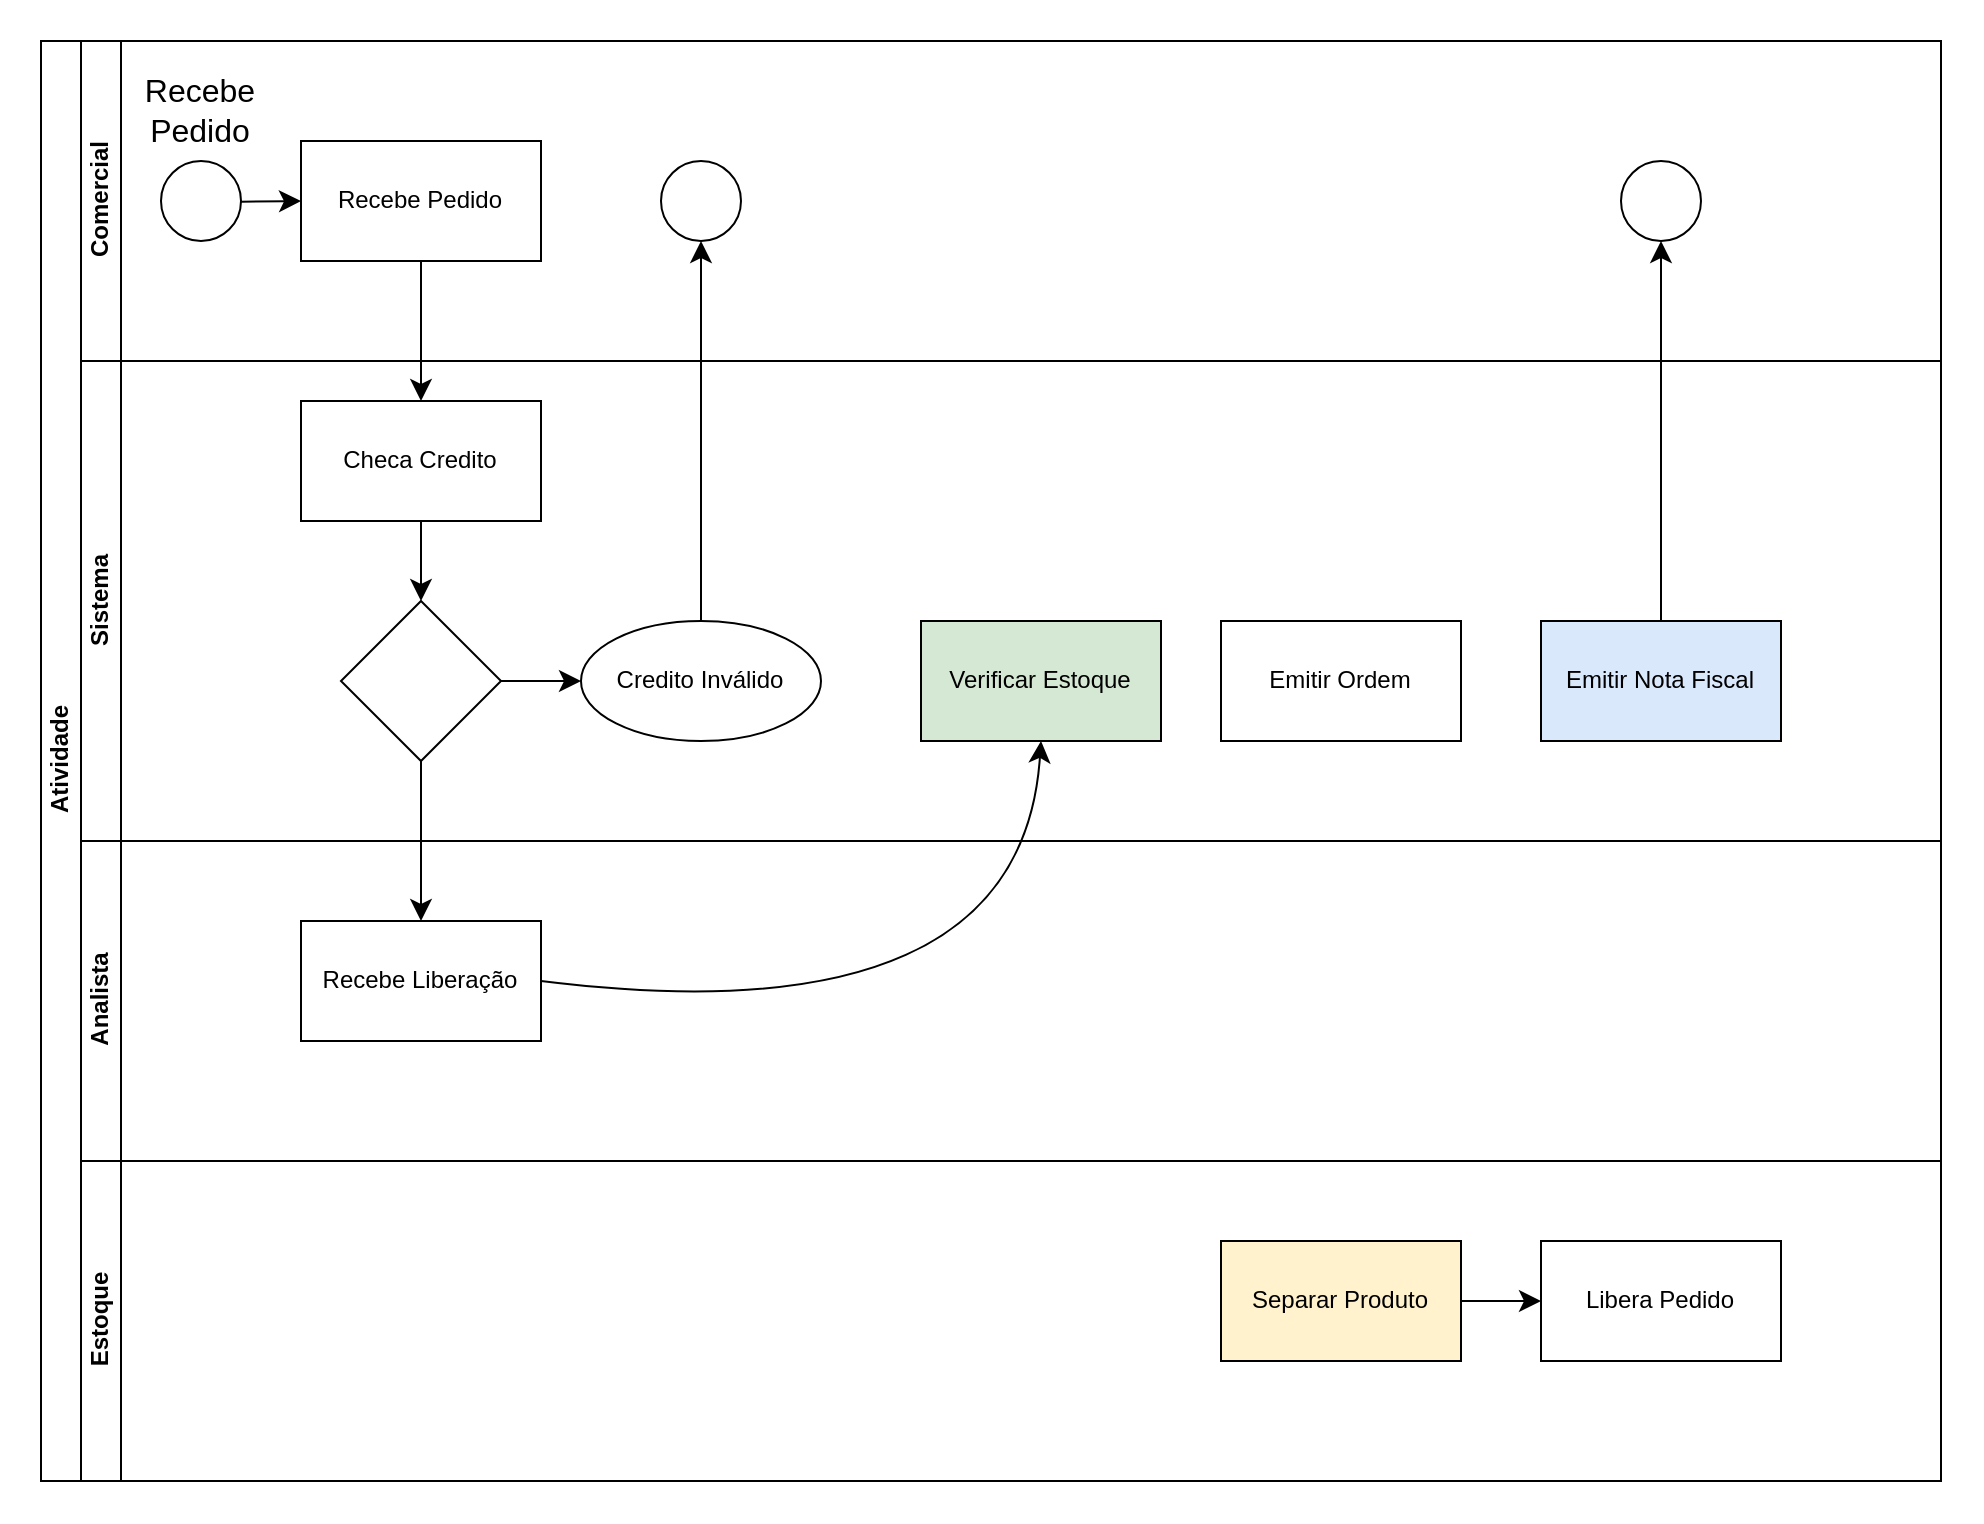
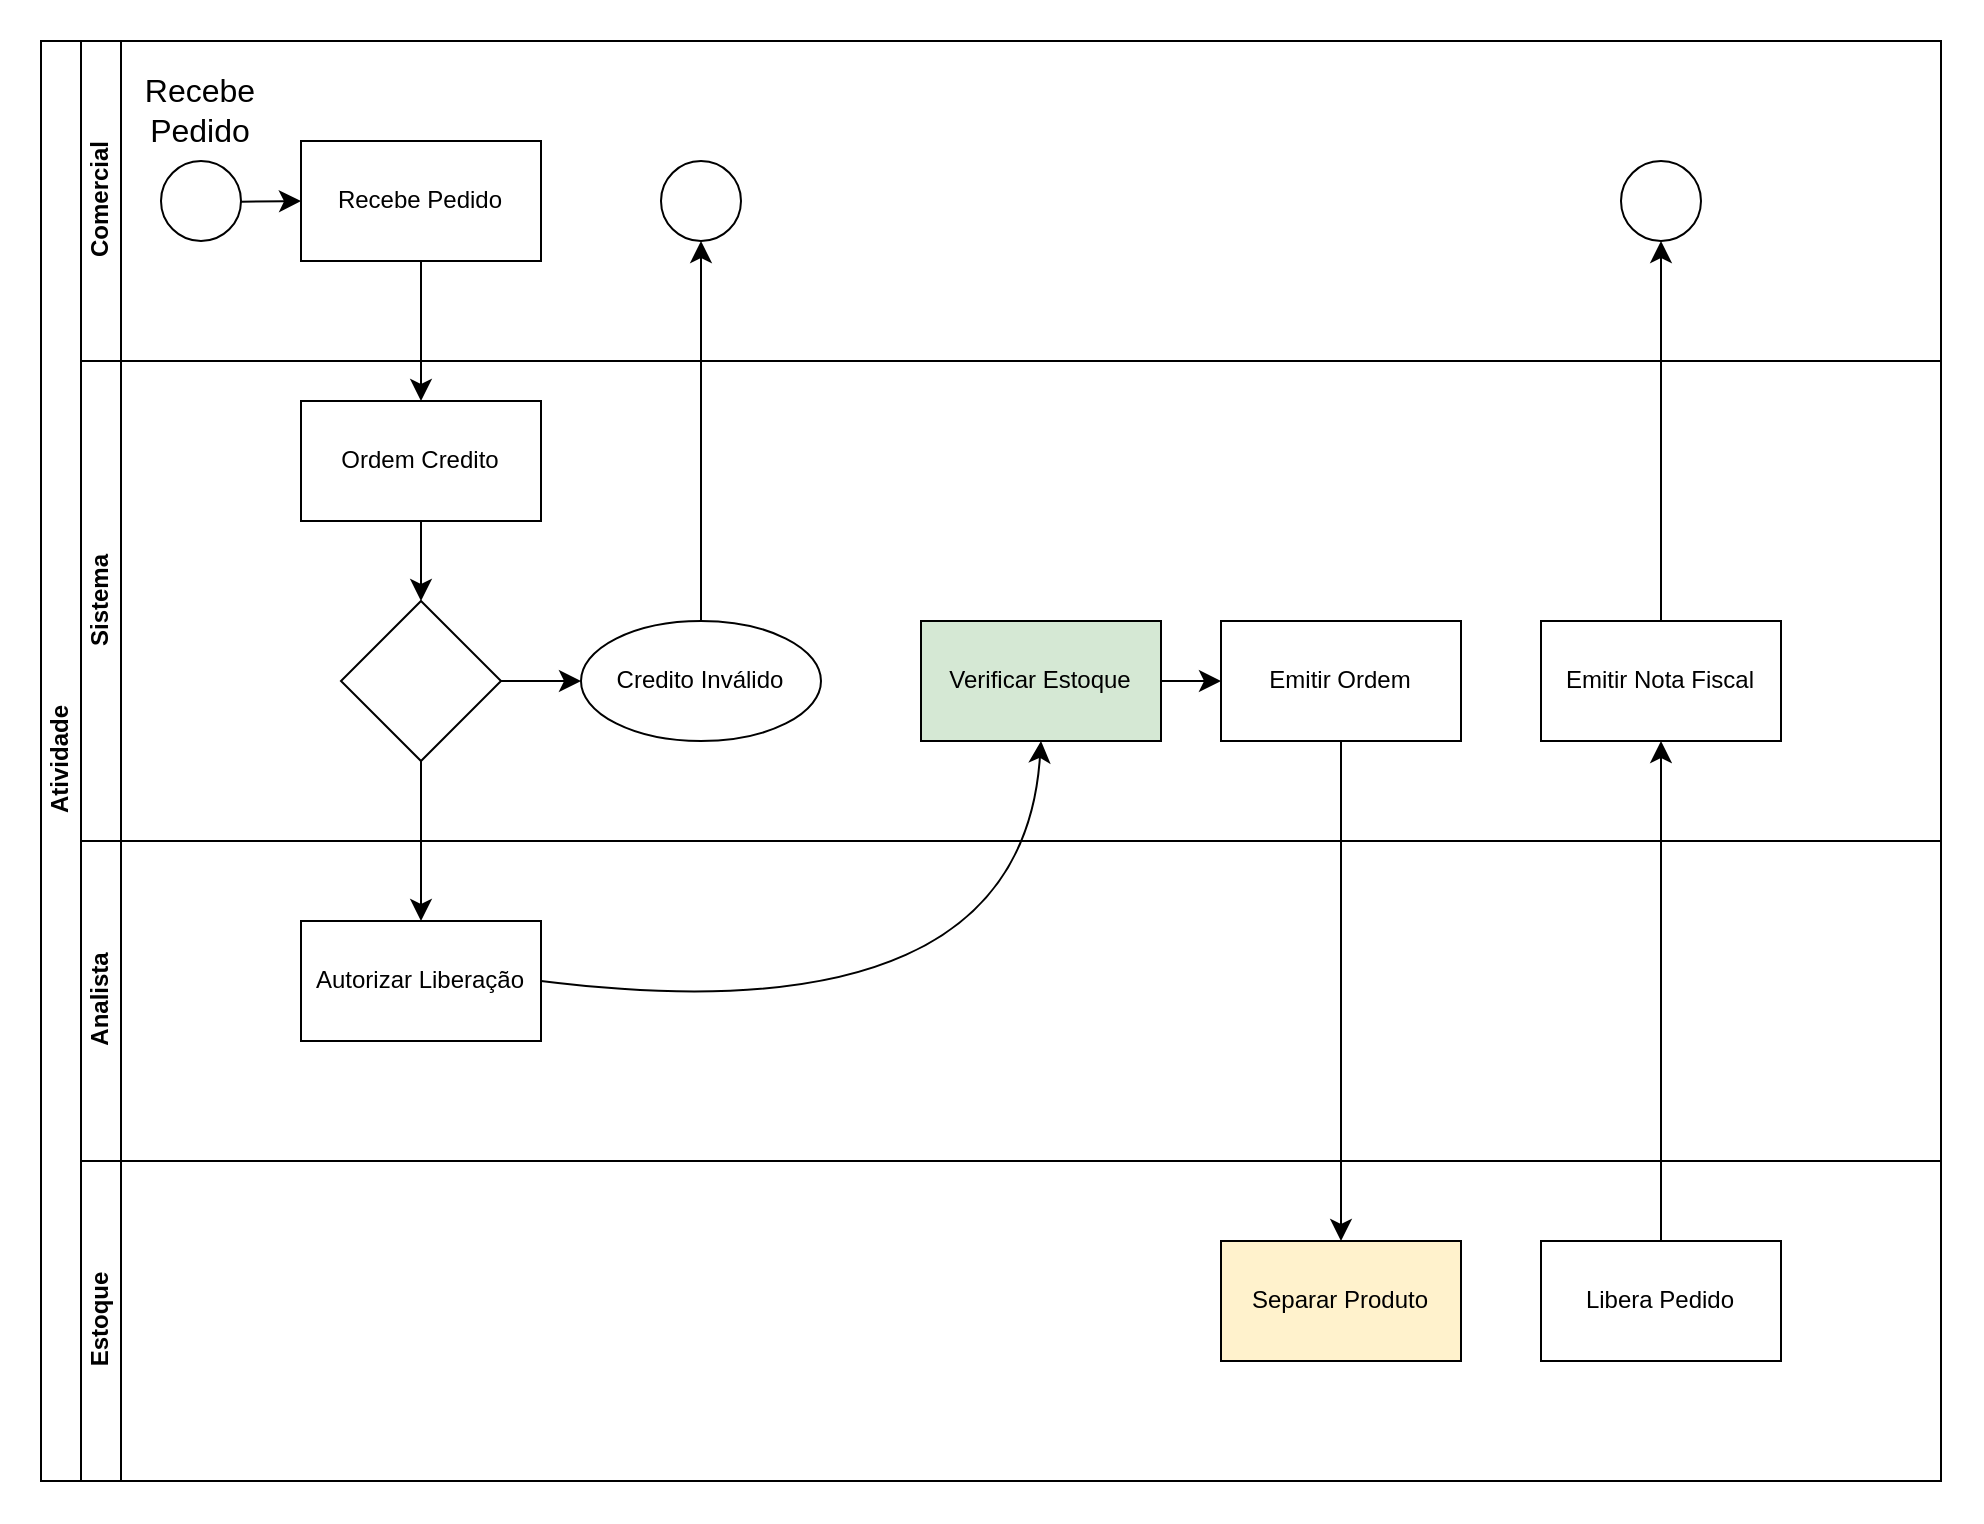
node "Checa Credito": label "Checa Credito" -> "Ordem Credito"
edge "Verificar Estoque" -> "Emitir Ordem": added
node "Emitir Nota Fiscal": fillcolor #dae8fc -> #ffffff
node "Recebe Liberação": label "Recebe Liberação" -> "Autorizar Liberação"
edge "Emitir Ordem" -> "Separar Produto": added
edge "Libera Pedido" -> "Emitir Nota Fiscal": added
edge "Separar Produto" -> "Libera Pedido": removed
